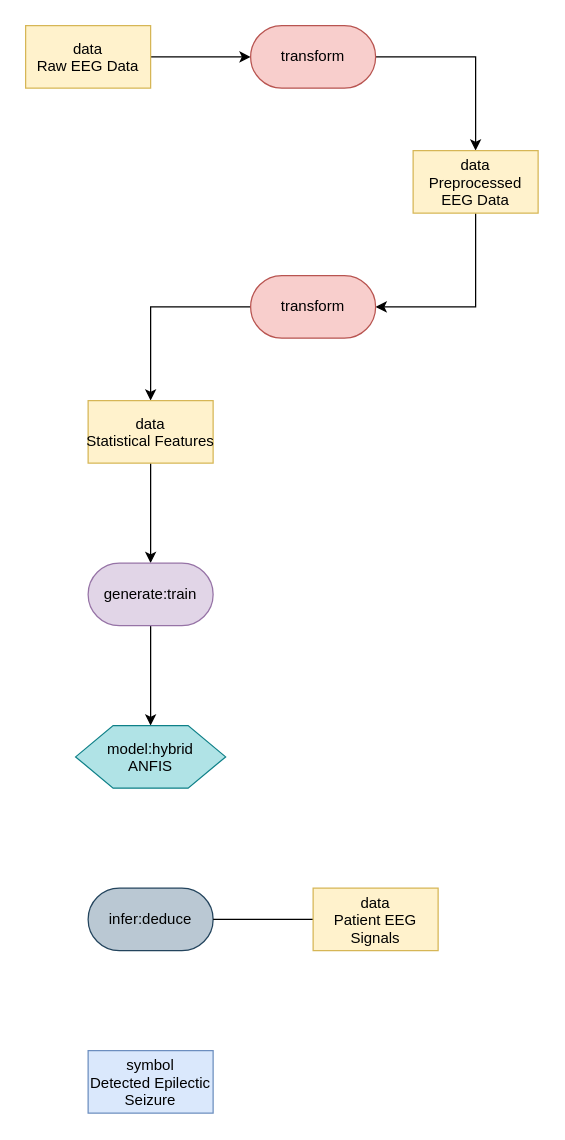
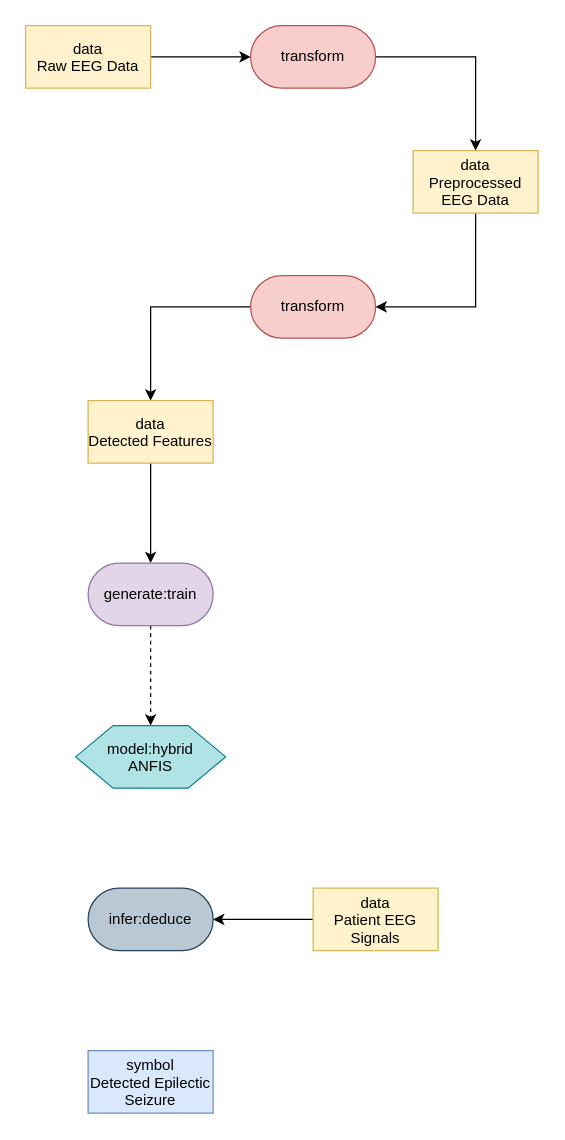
node "data Statistical Features": label "data Statistical Features" -> "data Detected Features"
edge "generate:train" -> "model:hybrid ANFIS": style solid -> dashed
edge "infer:deduce" -- "data Patient EEG Signals": arrowhead none -> classic
